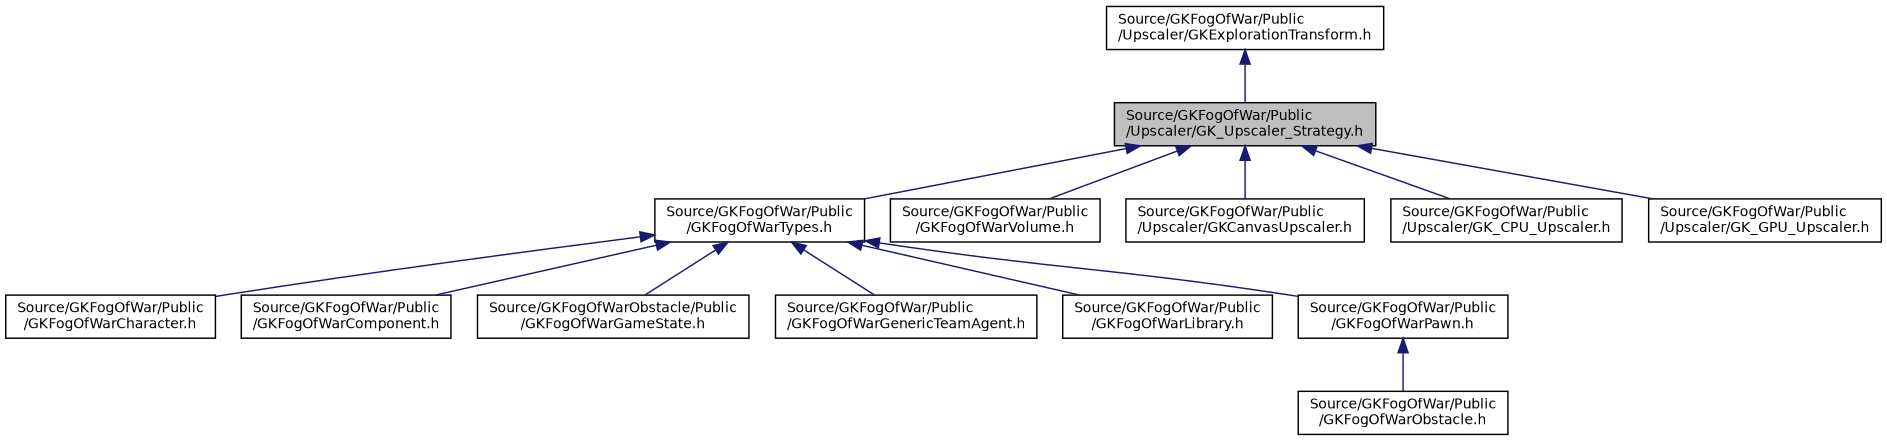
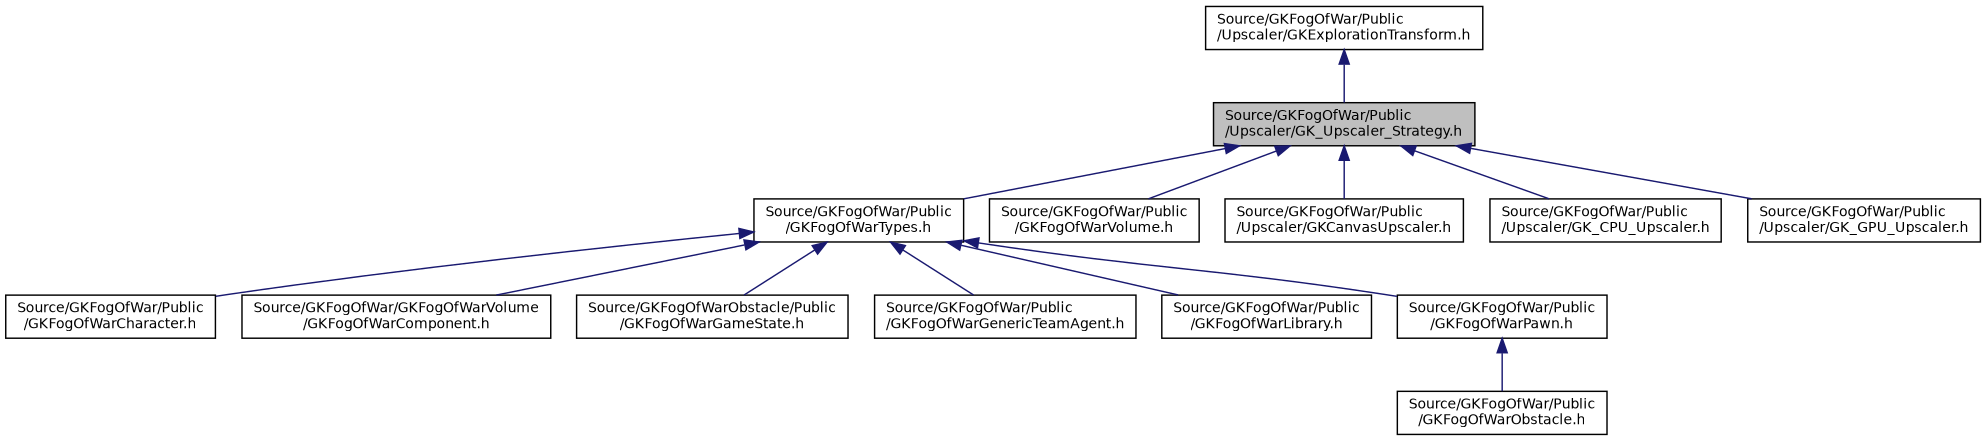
node "Source/GKFogOfWar/Public /GKFogOfWarComponent.h": label "Source/GKFogOfWar/Public /GKFogOfWarComponent.h" -> "Source/GKFogOfWar/GKFogOfWarVolume /GKFogOfWarComponent.h"
